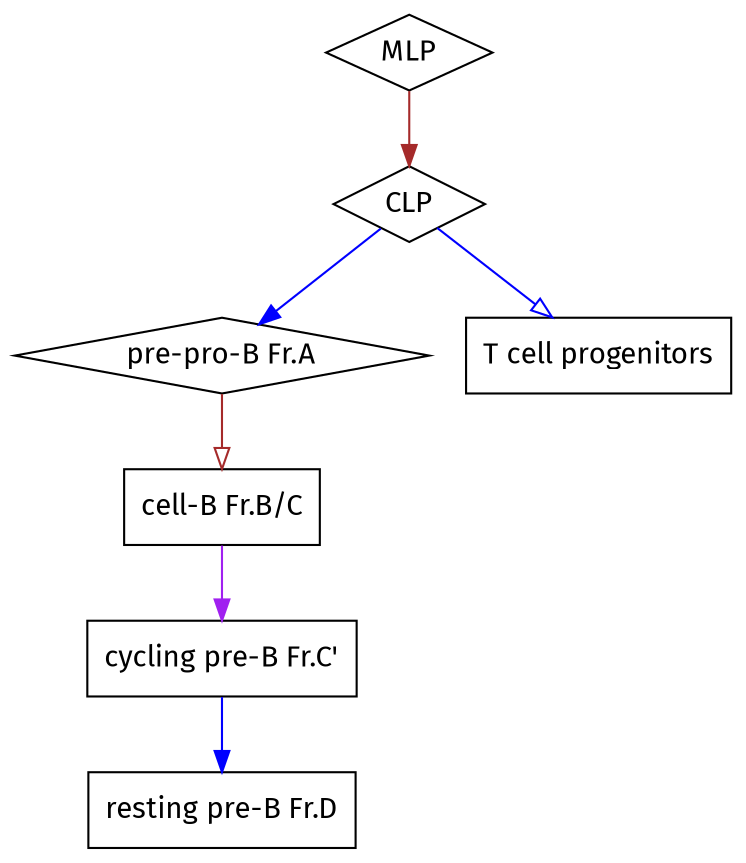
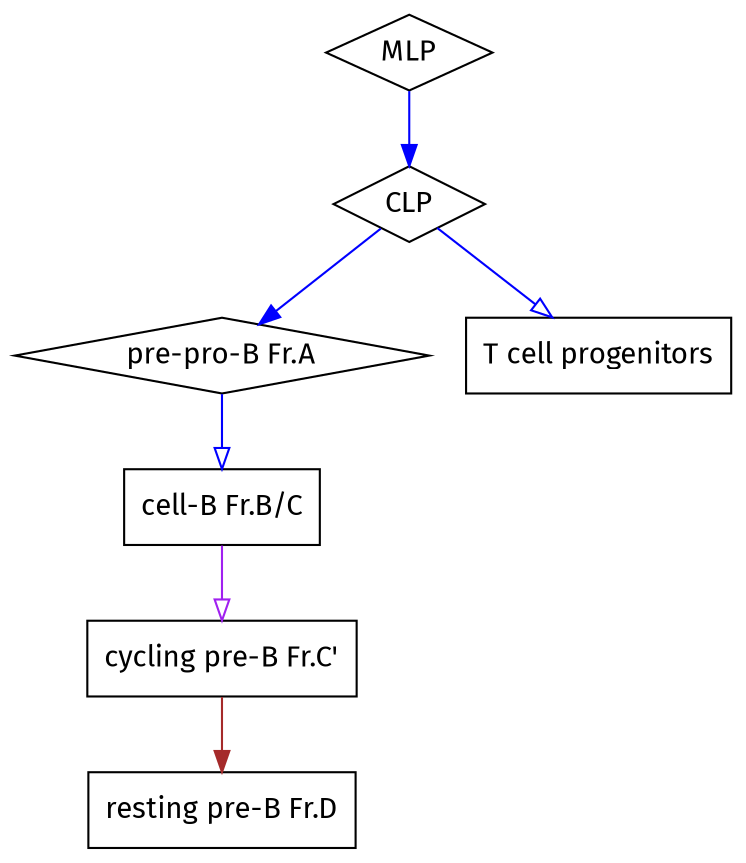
edge "MLP" -> "CLP": color brown -> blue
edge "pre-pro-B Fr.A" -> "cell-B Fr.B/C": color brown -> blue
edge "cell-B Fr.B/C" -> "cycling pre-B Fr.C'": arrowhead normal -> onormal
edge "cycling pre-B Fr.C'" -> "resting pre-B Fr.D": color blue -> brown
